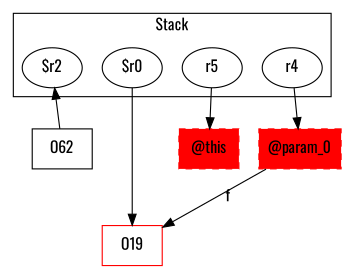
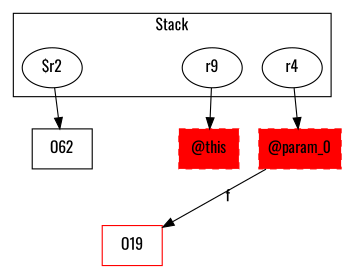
node "$r0": removed
node "r5": label "r5" -> "r9"
edge "O62" -> "$r2": reversed
